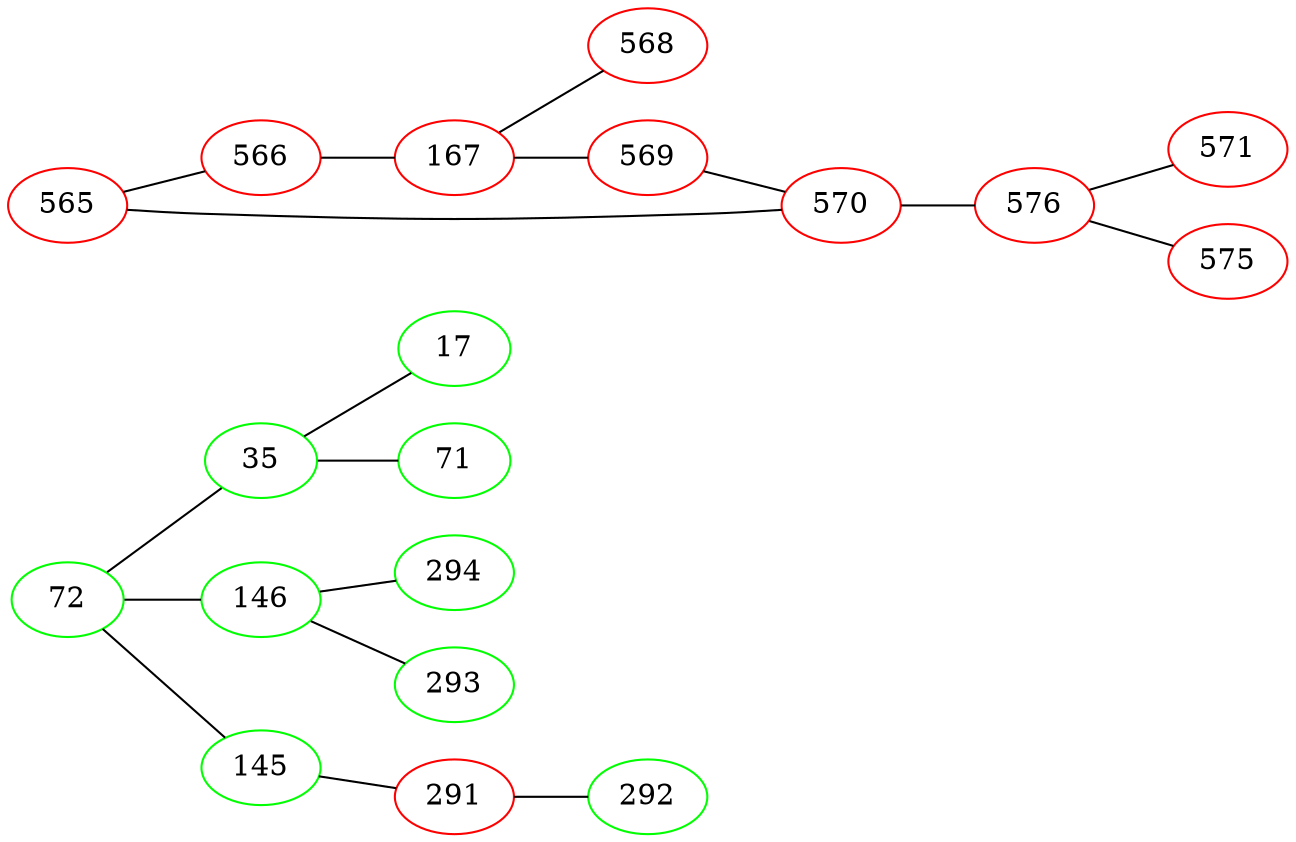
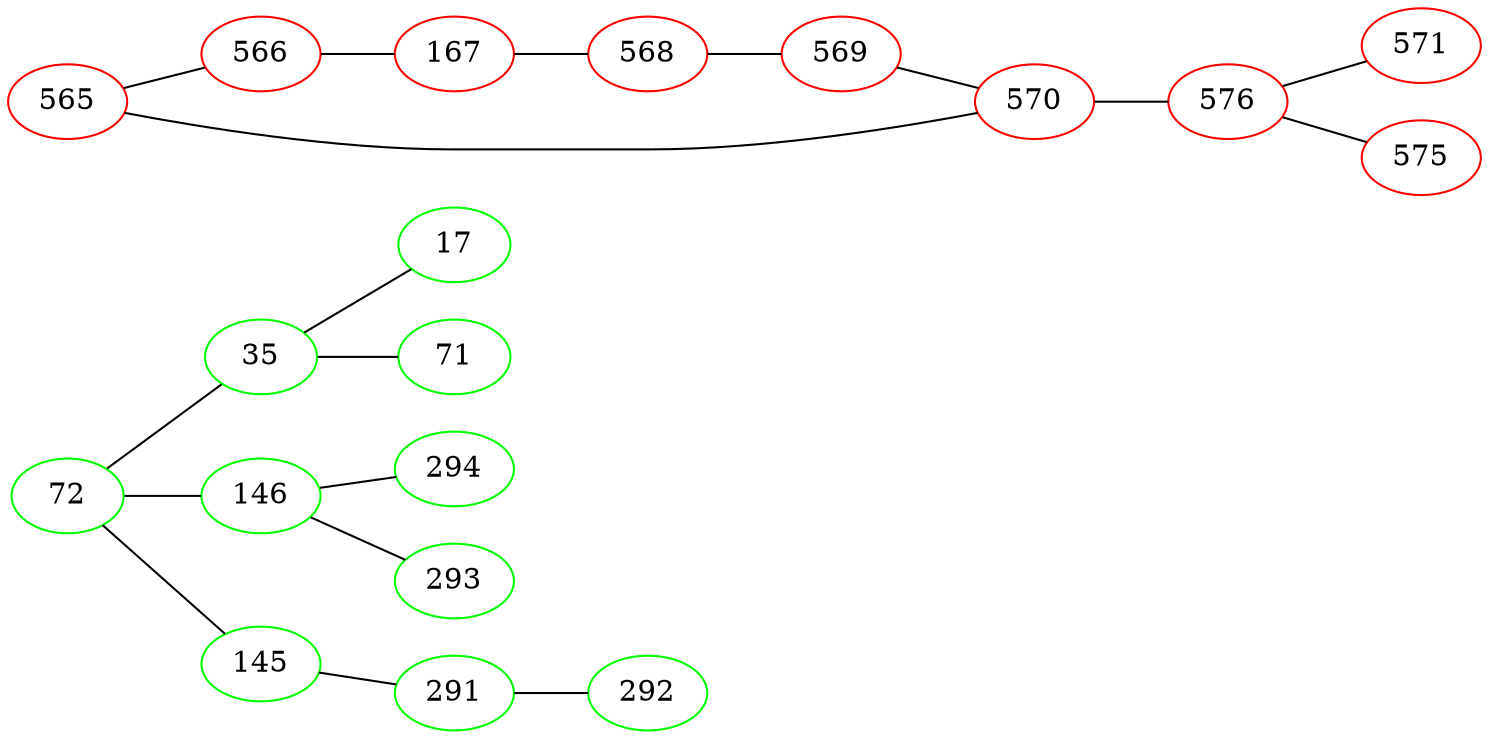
edge "167" -- "569": now "568" -- "569"
node "291": color red -> green
